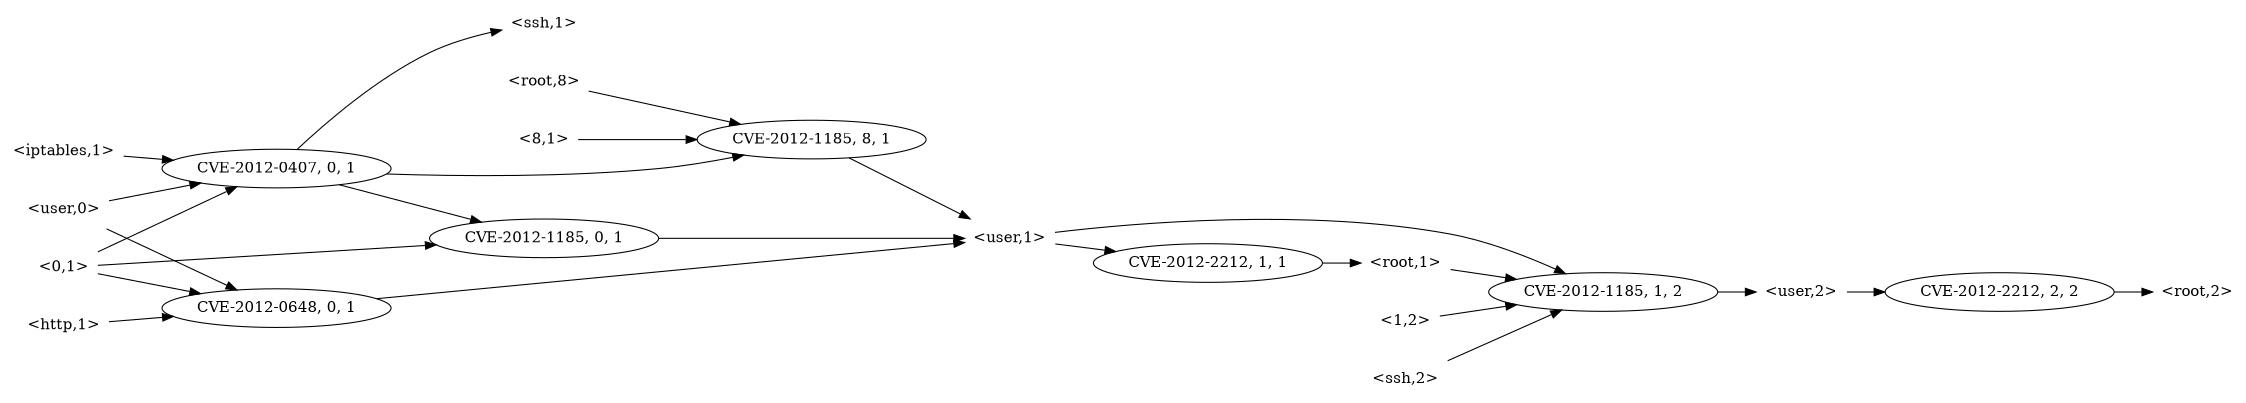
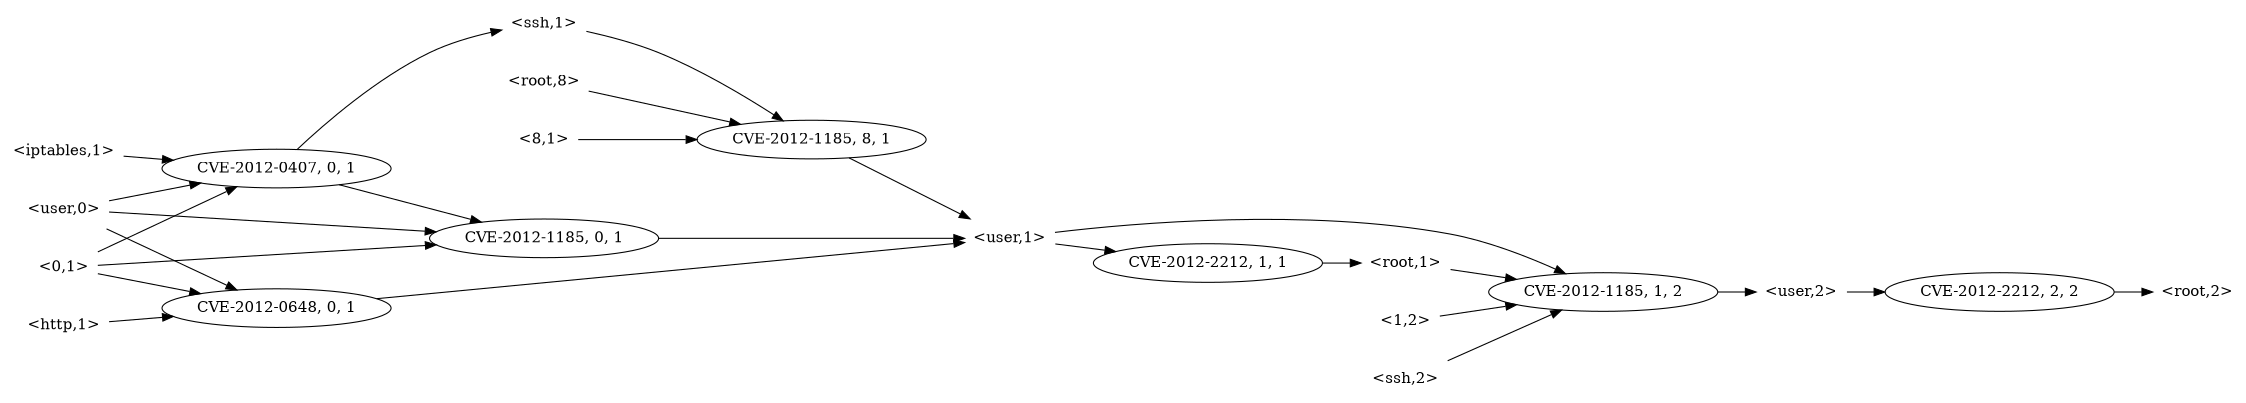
edge "CVE-2012-0407, 0, 1" -> "CVE-2012-1185, 8, 1": now "<ssh,1>" -> "CVE-2012-1185, 8, 1"
edge "<user,0>" -> "CVE-2012-1185, 0, 1": added
